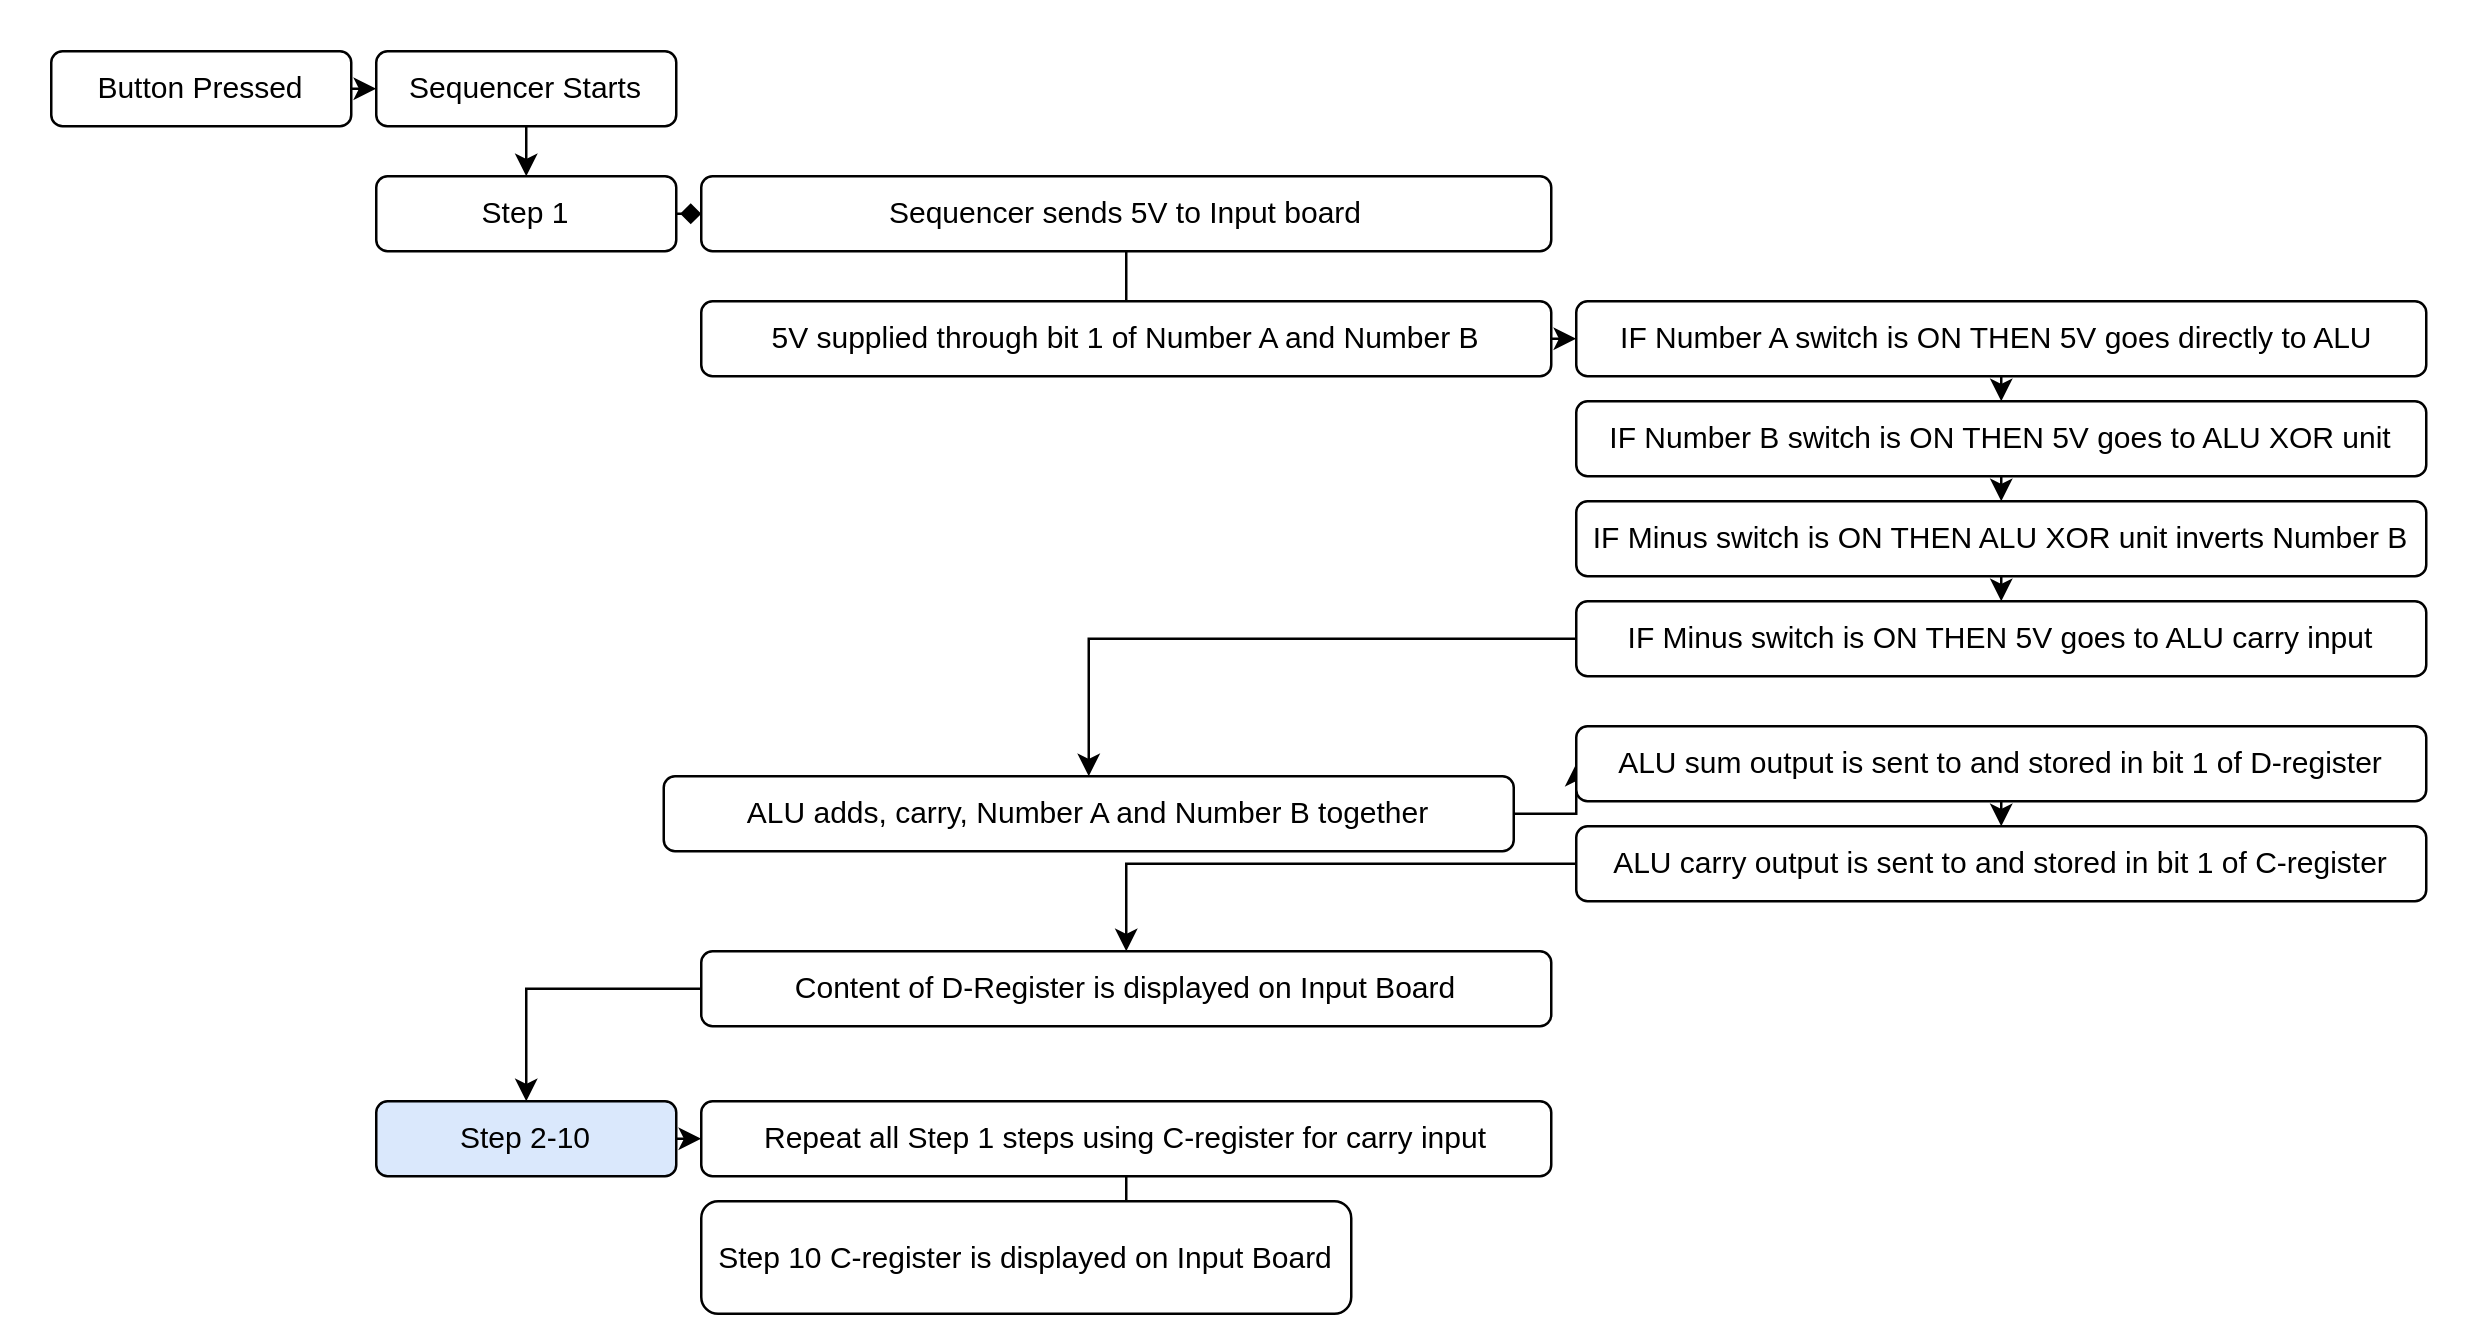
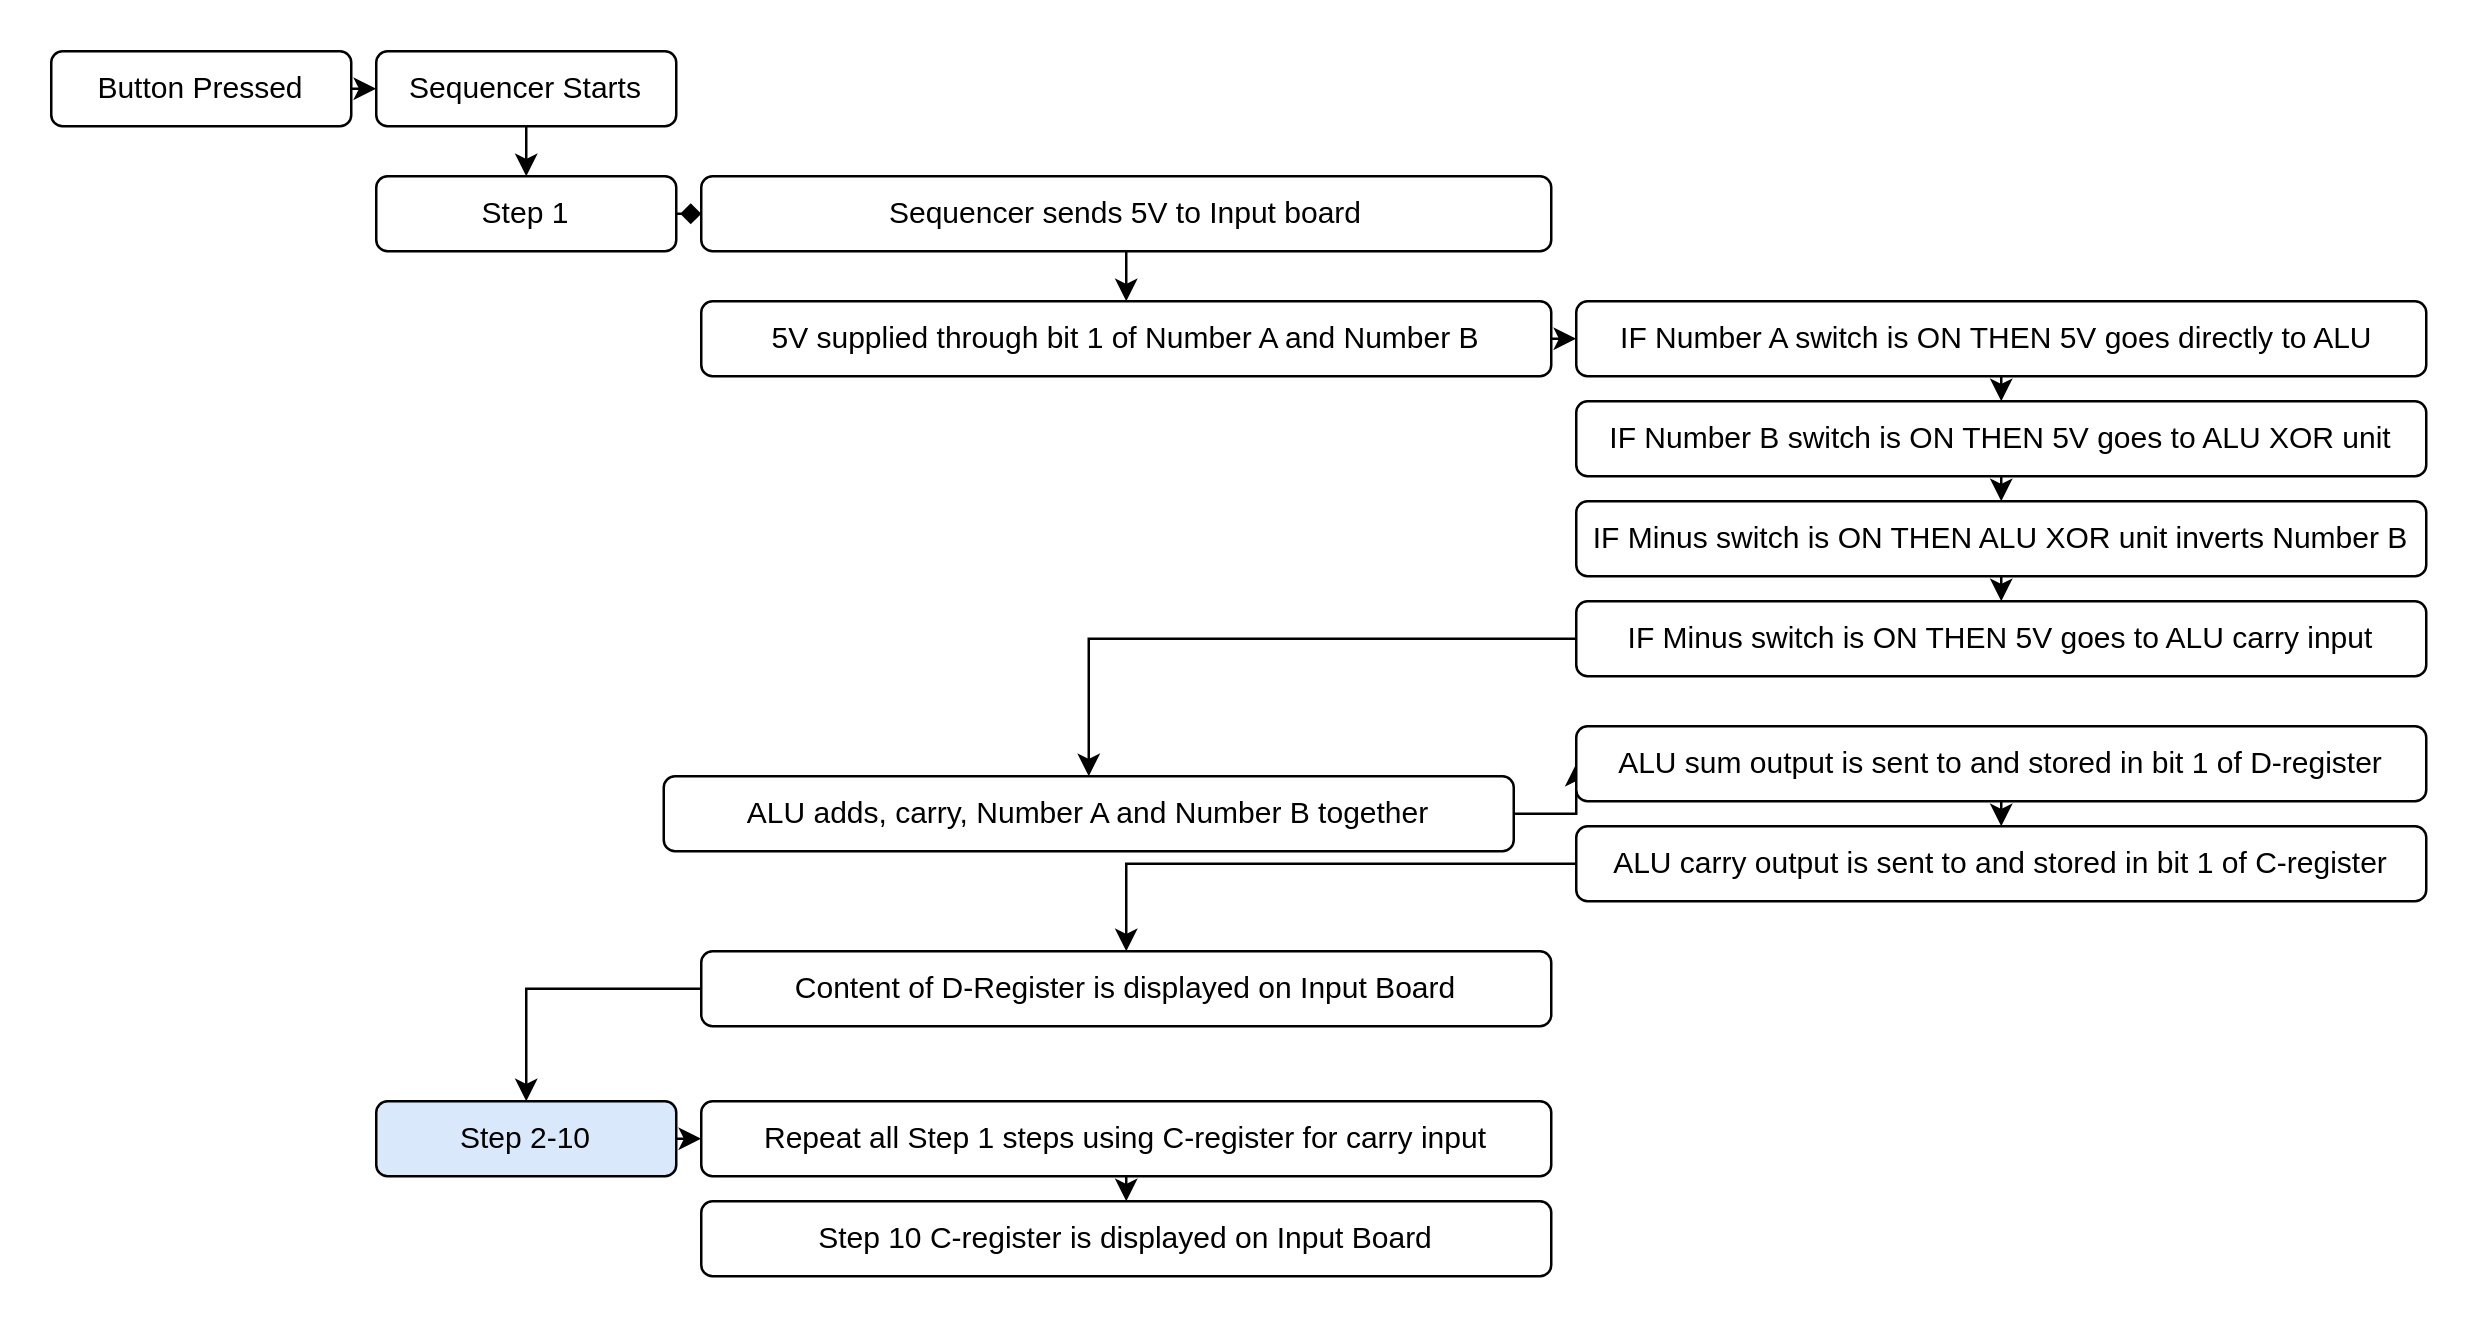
edge "Sequencer sends 5V to Input board" -- "5V supplied through bit 1 of Number A and Number B": arrowhead none -> classic
node "Step 10 C-register is displayed on Input Board": size 650x113 -> 850x75
